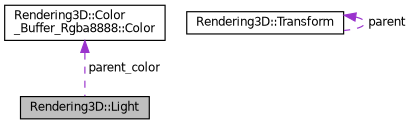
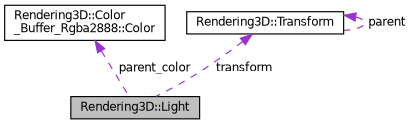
node "Rendering3D::Color _Buffer_Rgba8888::Color": label "Rendering3D::Color _Buffer_Rgba8888::Color" -> "Rendering3D::Color _Buffer_Rgba2888::Color"
edge "Rendering3D::Light" -> "Rendering3D::Transform": added, label "transform"
